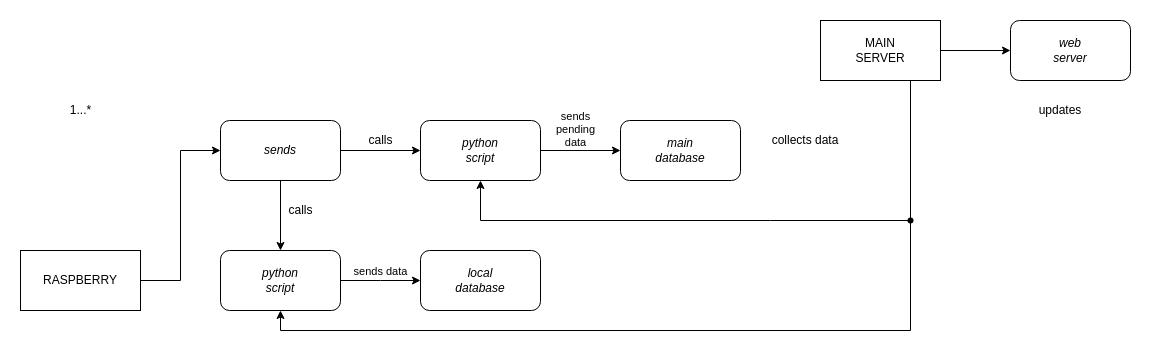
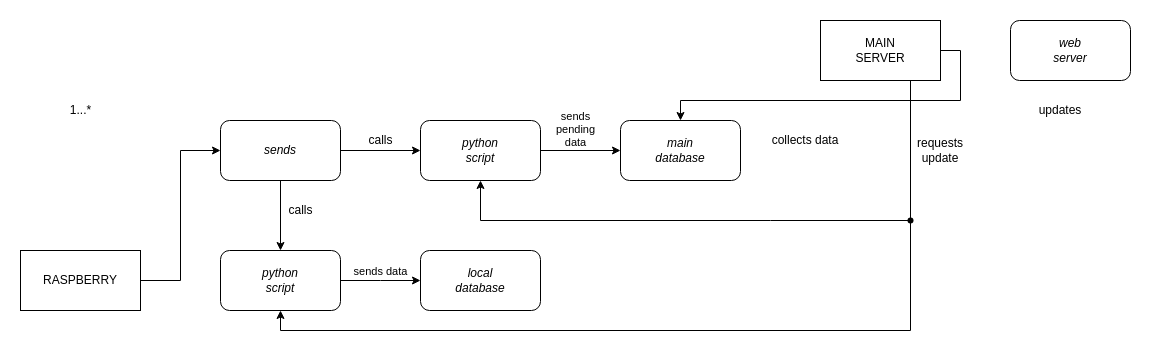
edge "MAIN SERVER" -> "web server": now "MAIN SERVER" -> "main database"
node "requests update": added
